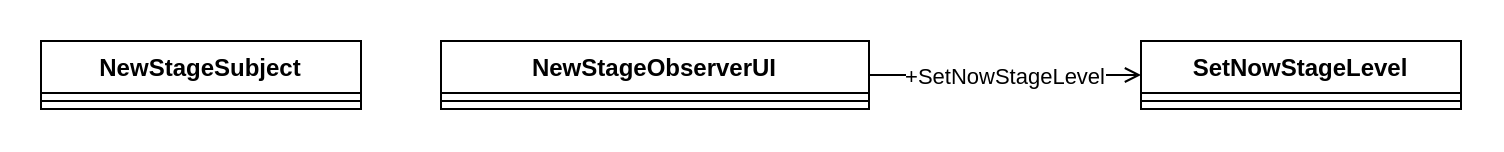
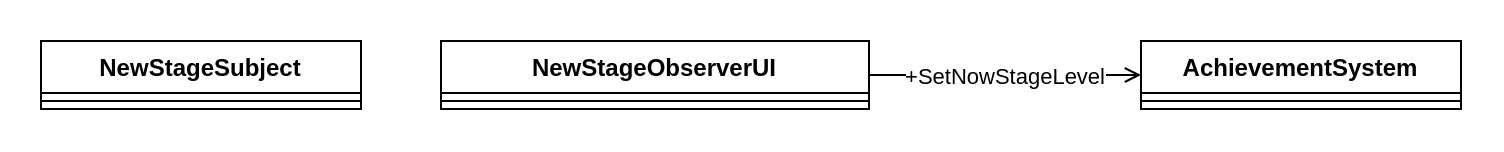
node "SetNowStageLevel": label "SetNowStageLevel" -> "AchievementSystem"
